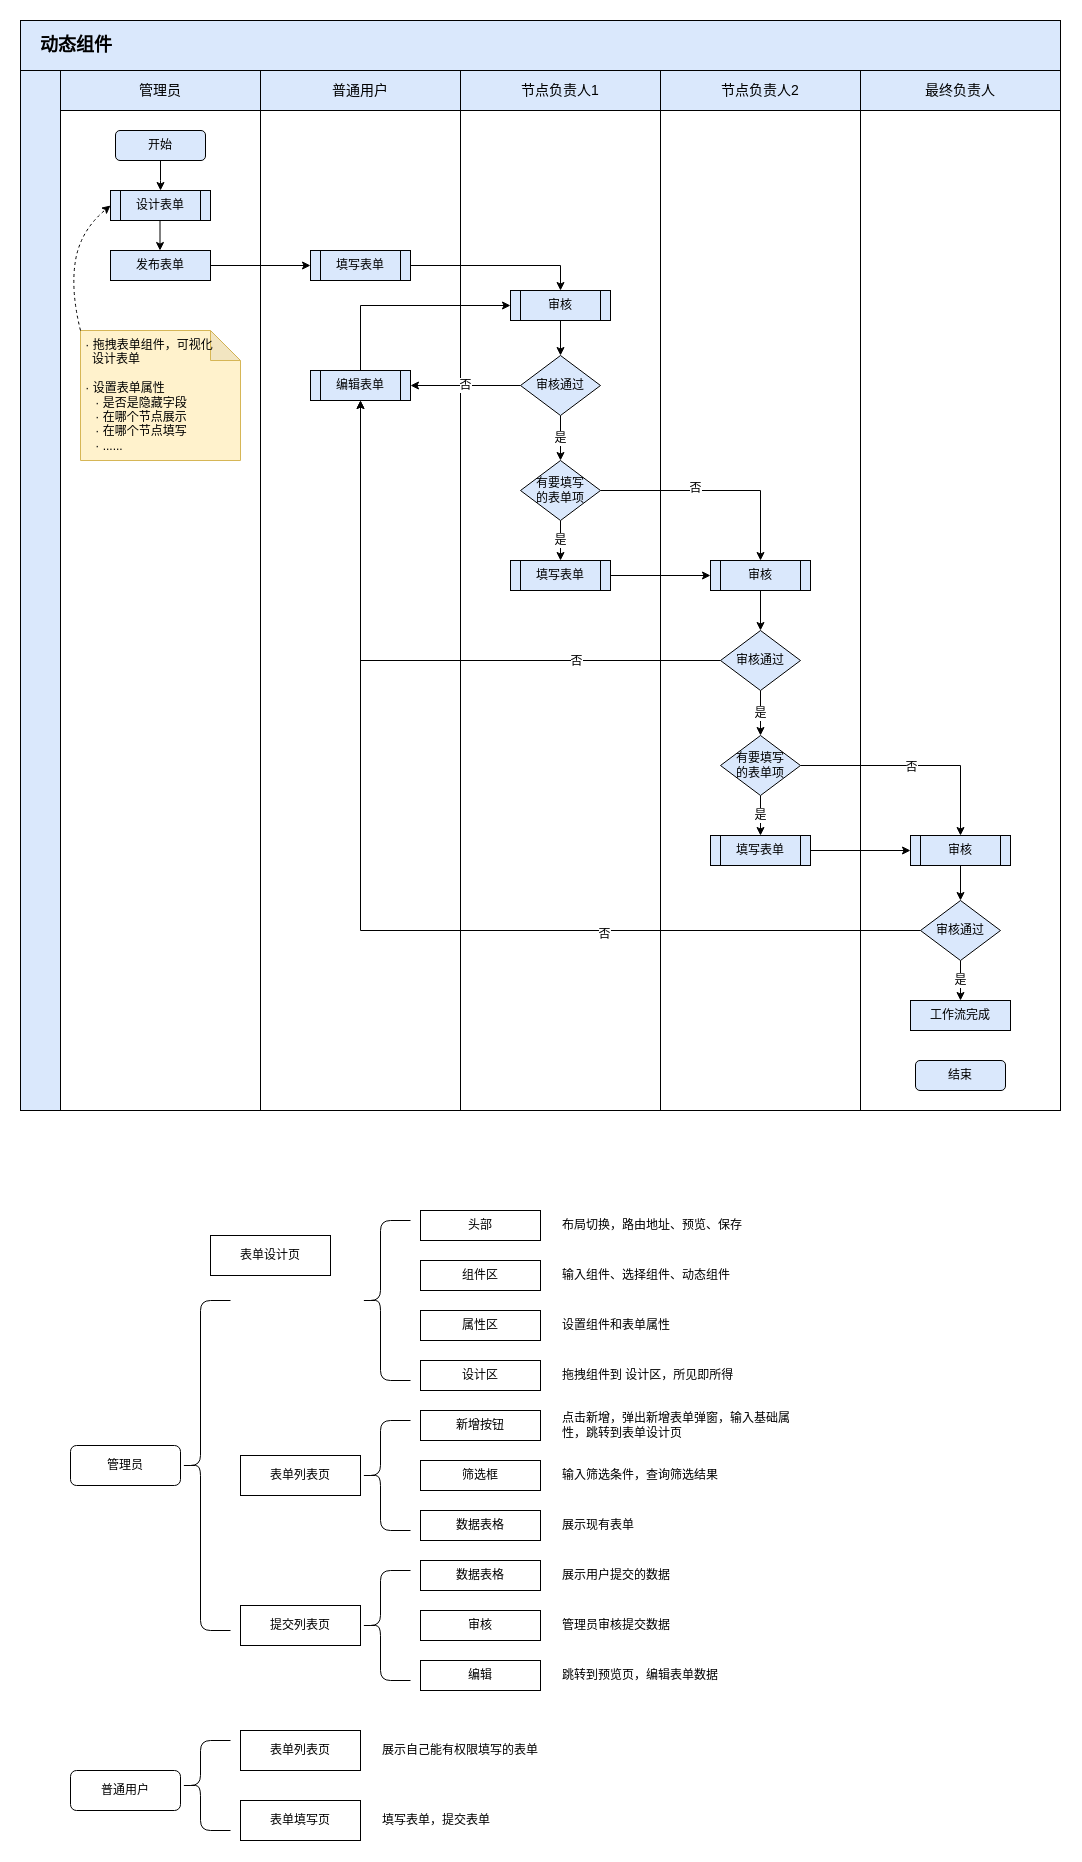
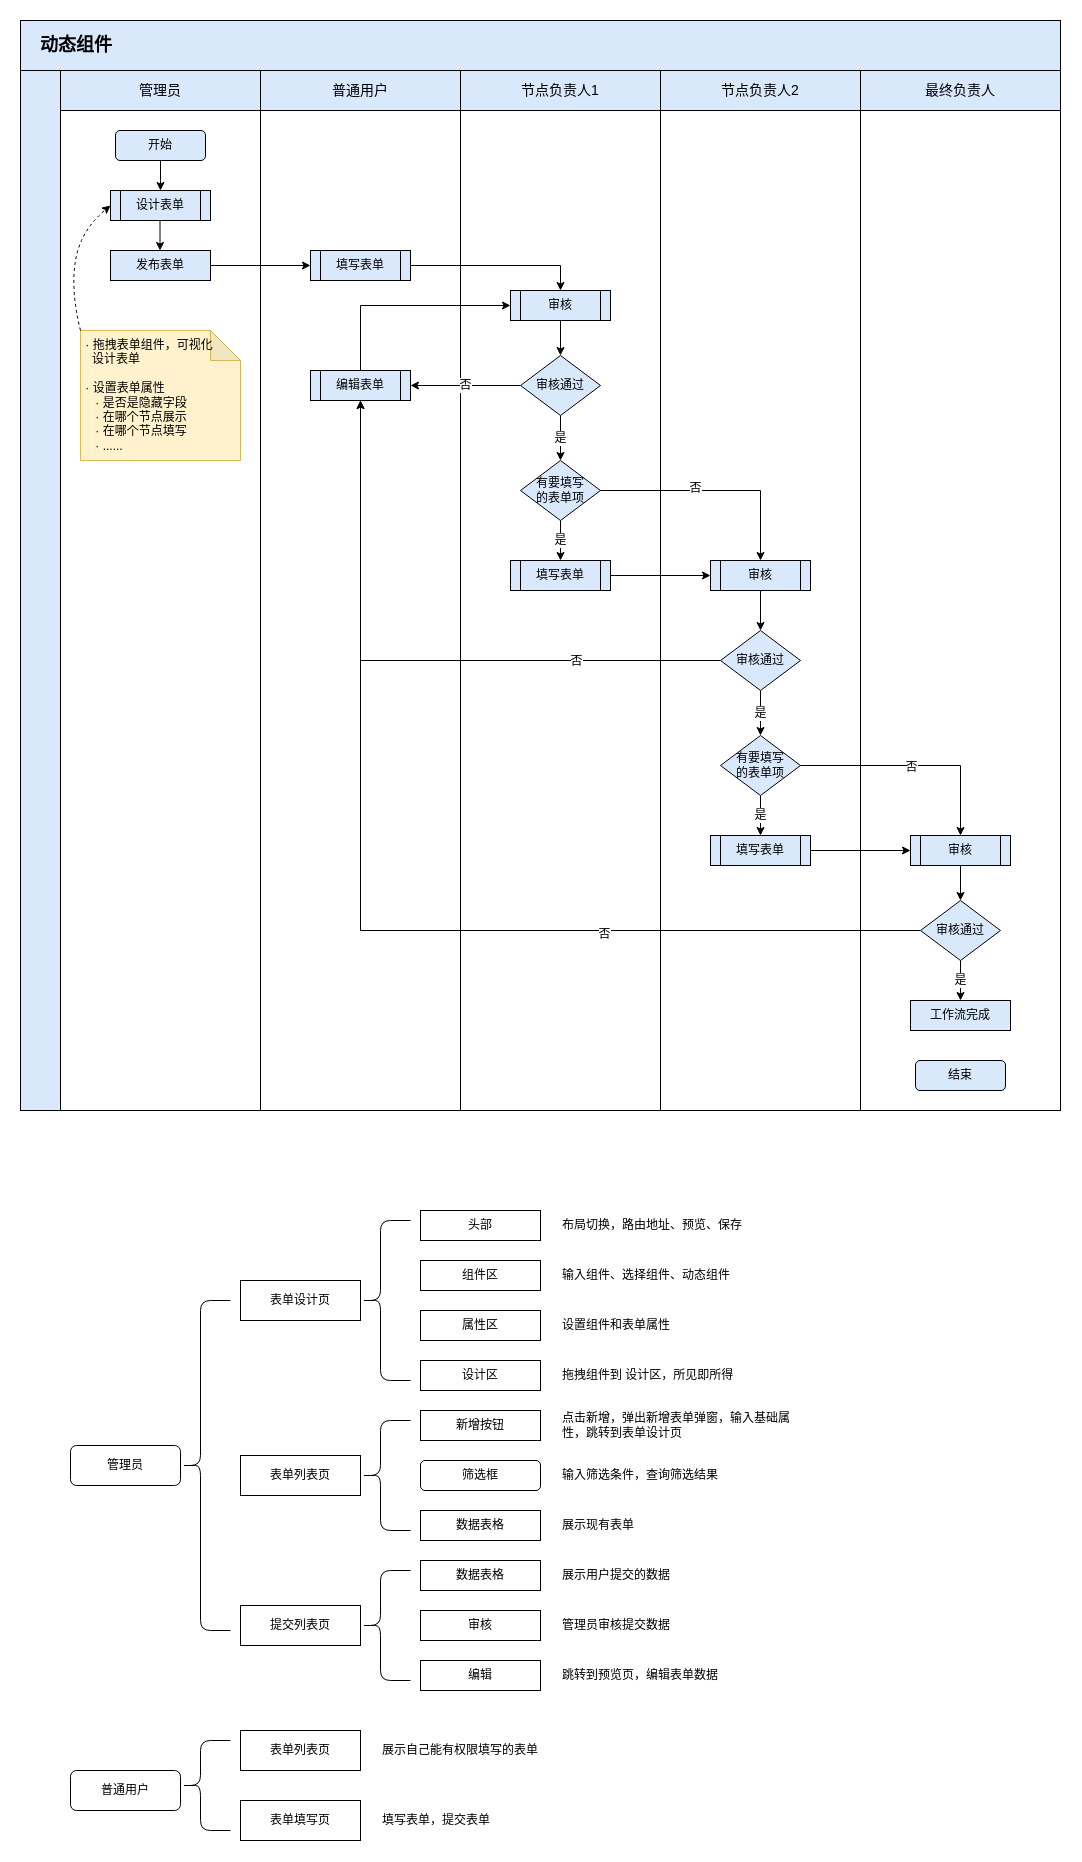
node "表单设计页": moved (271, 1256) -> (301, 1301)
node "筛选框": shape rectangle -> rounded rectangle
